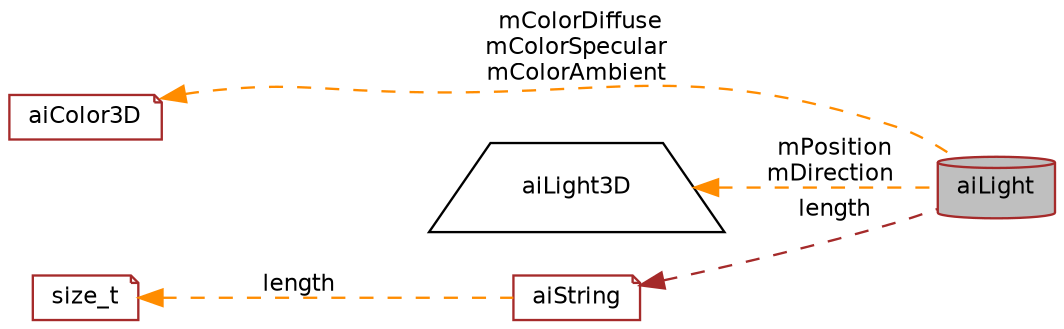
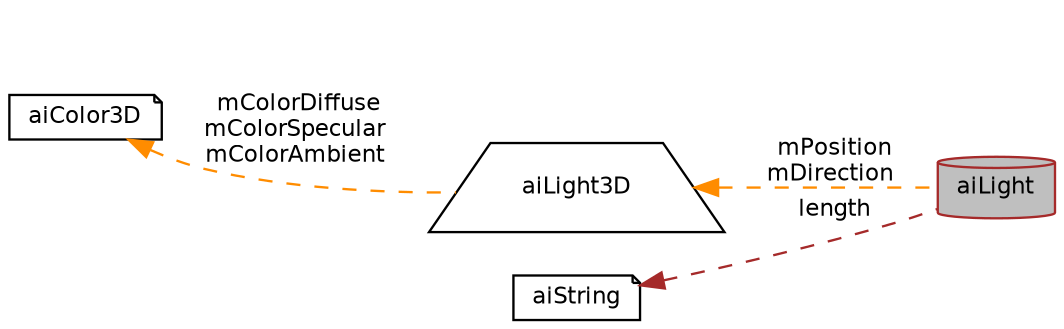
edge "aiLight" -> "aiColor3D": now "aiLight3D" -> "aiColor3D"
node "aiColor3D": color brown -> black
node "size_t": removed
node "aiString": color brown -> black
